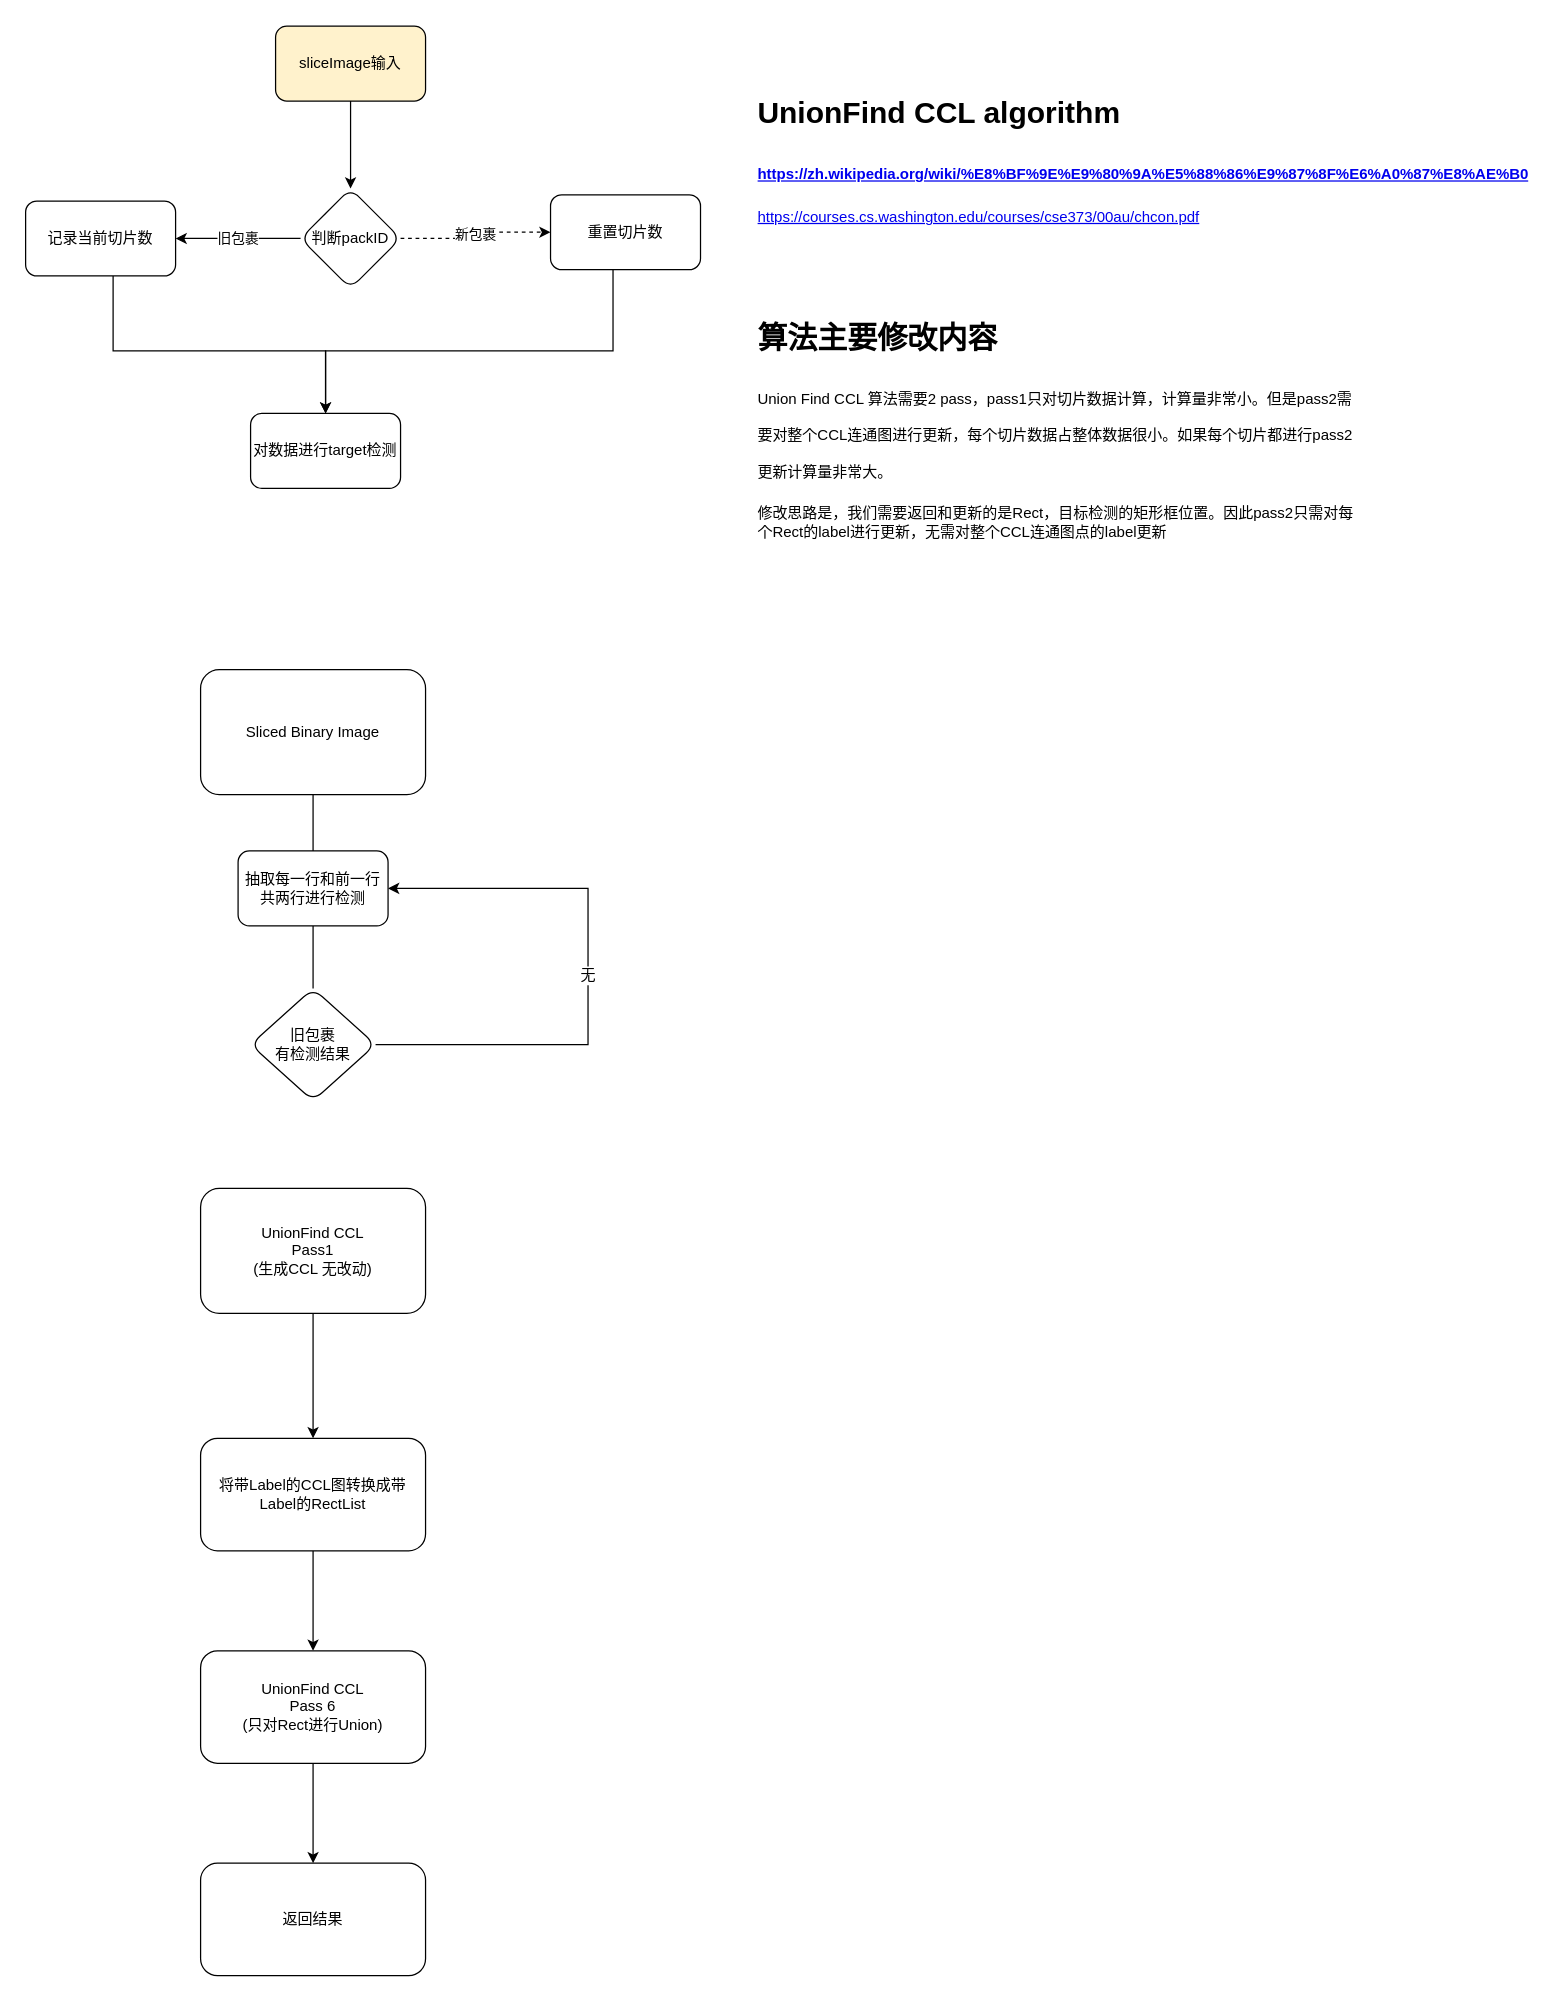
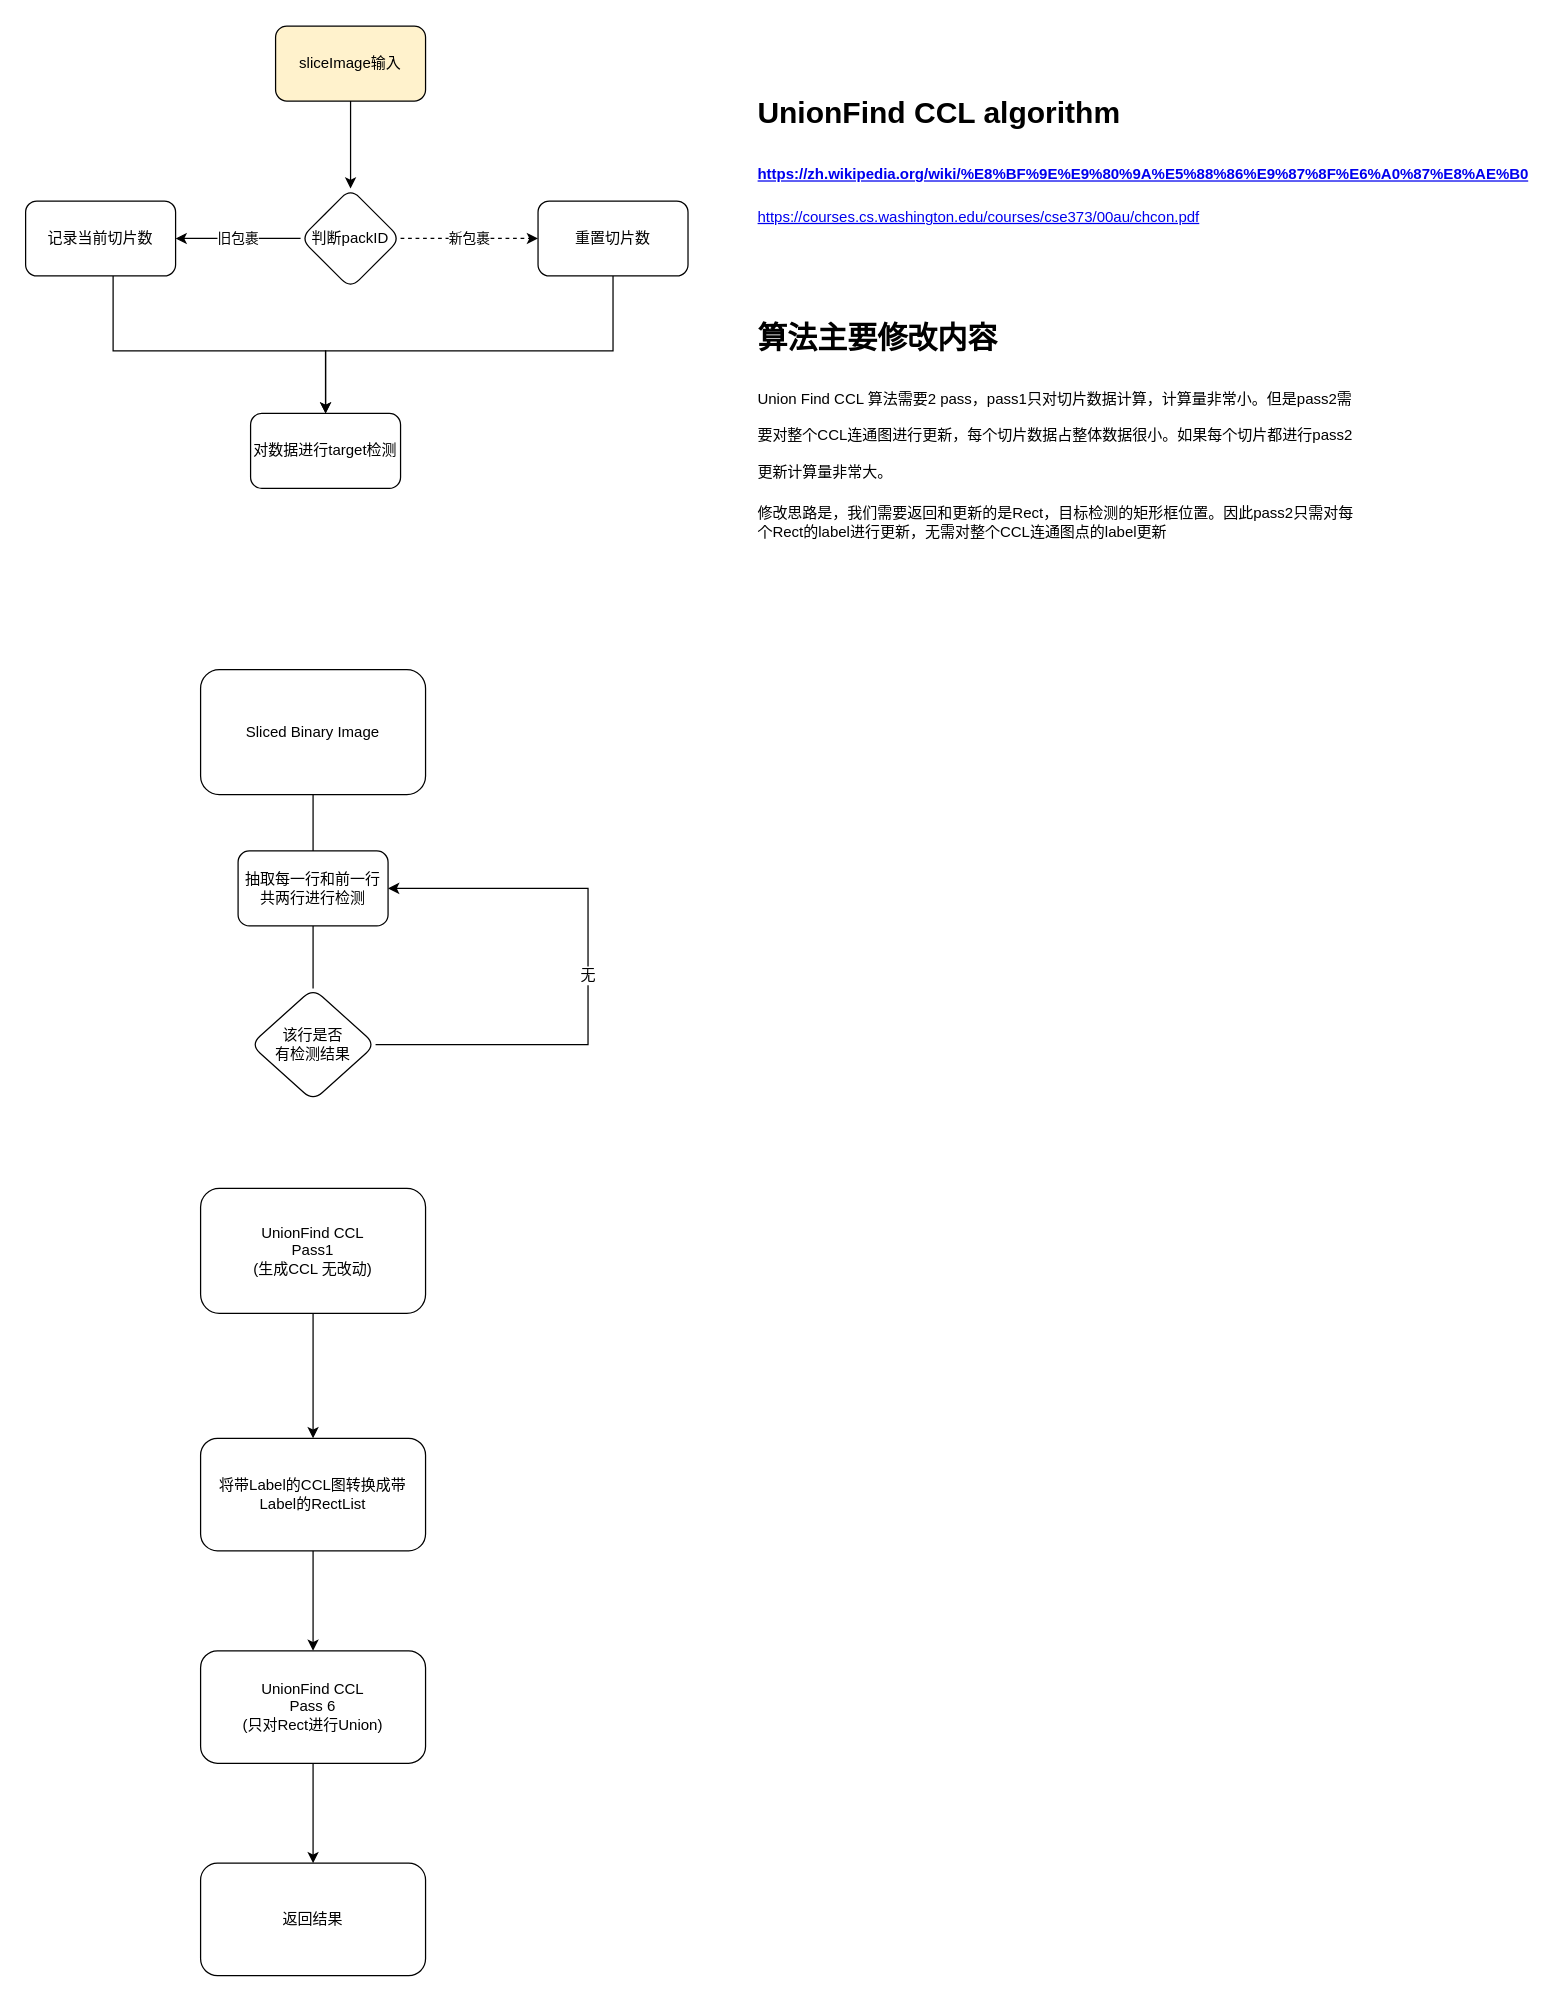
node "重置切片数": moved (626, 232) -> (613, 238)
node "旧包裹 有检测结果": label "旧包裹 有检测结果" -> "该行是否 有检测结果"
